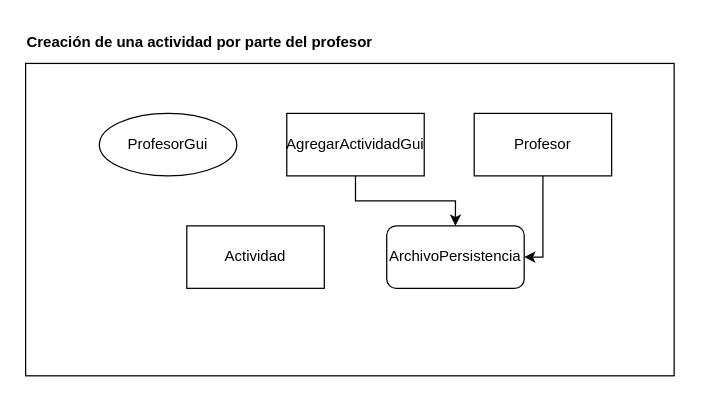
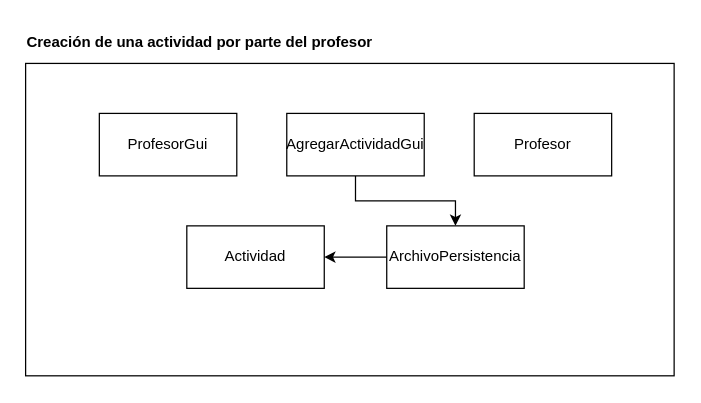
node "ProfesorGui": shape ellipse -> rectangle
edge "Profesor" -> "ArchivoPersistencia": removed
edge "ArchivoPersistencia" -> "Actividad": added
node "ArchivoPersistencia": shape rounded rectangle -> rectangle
